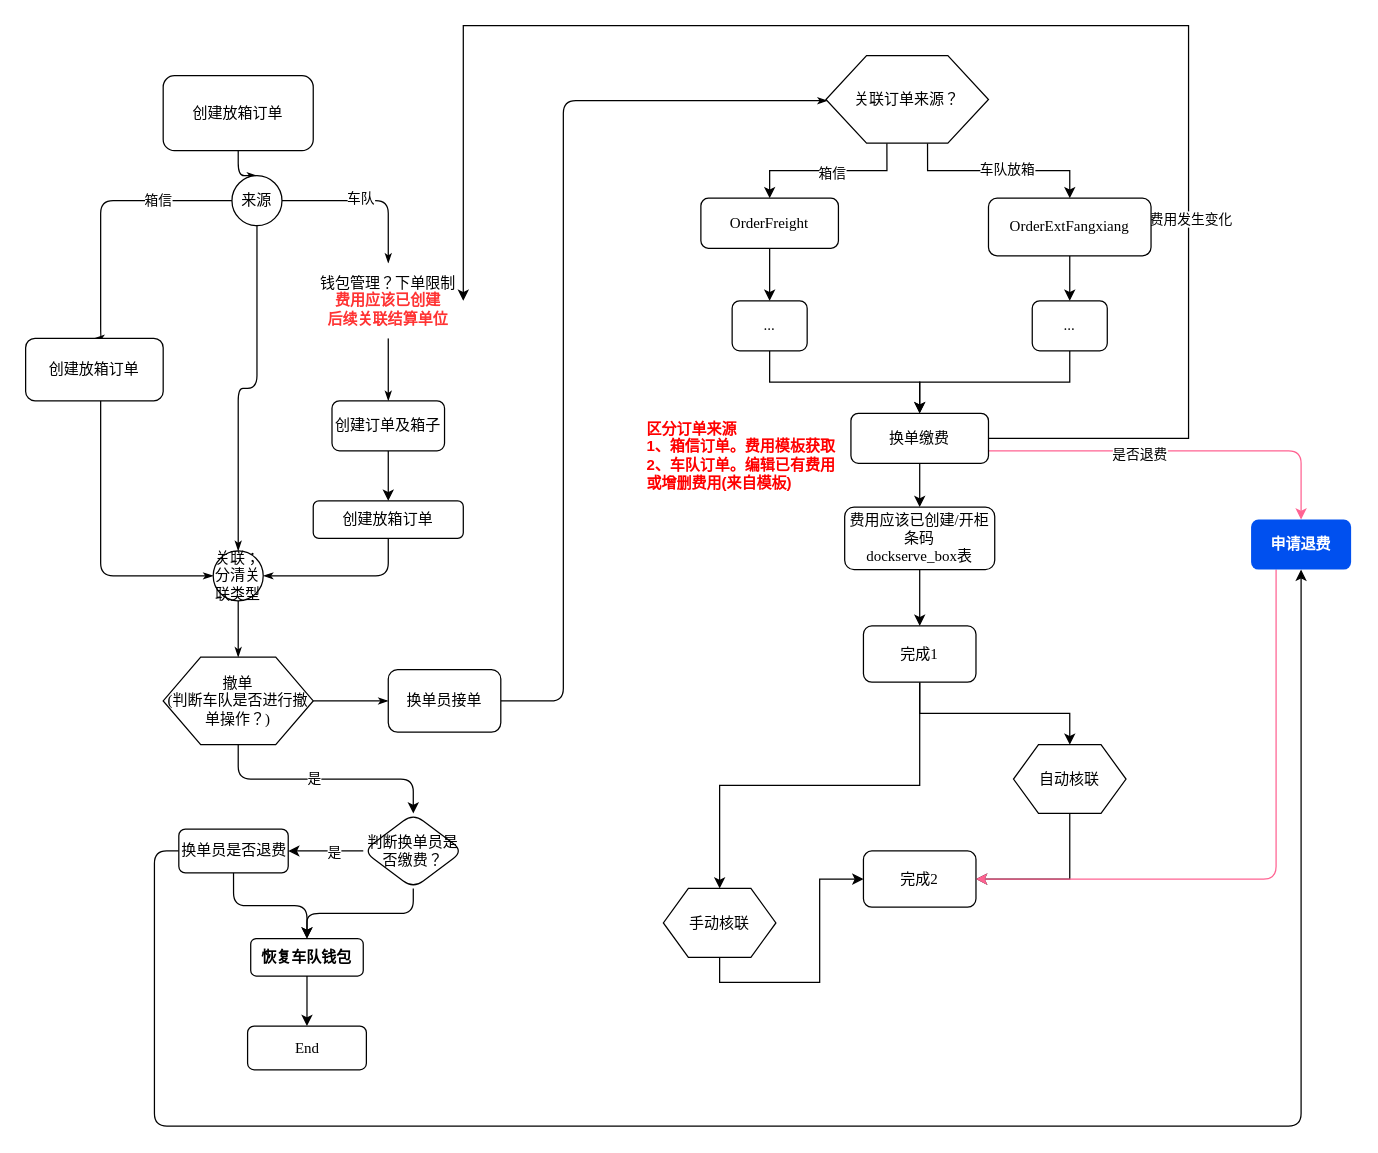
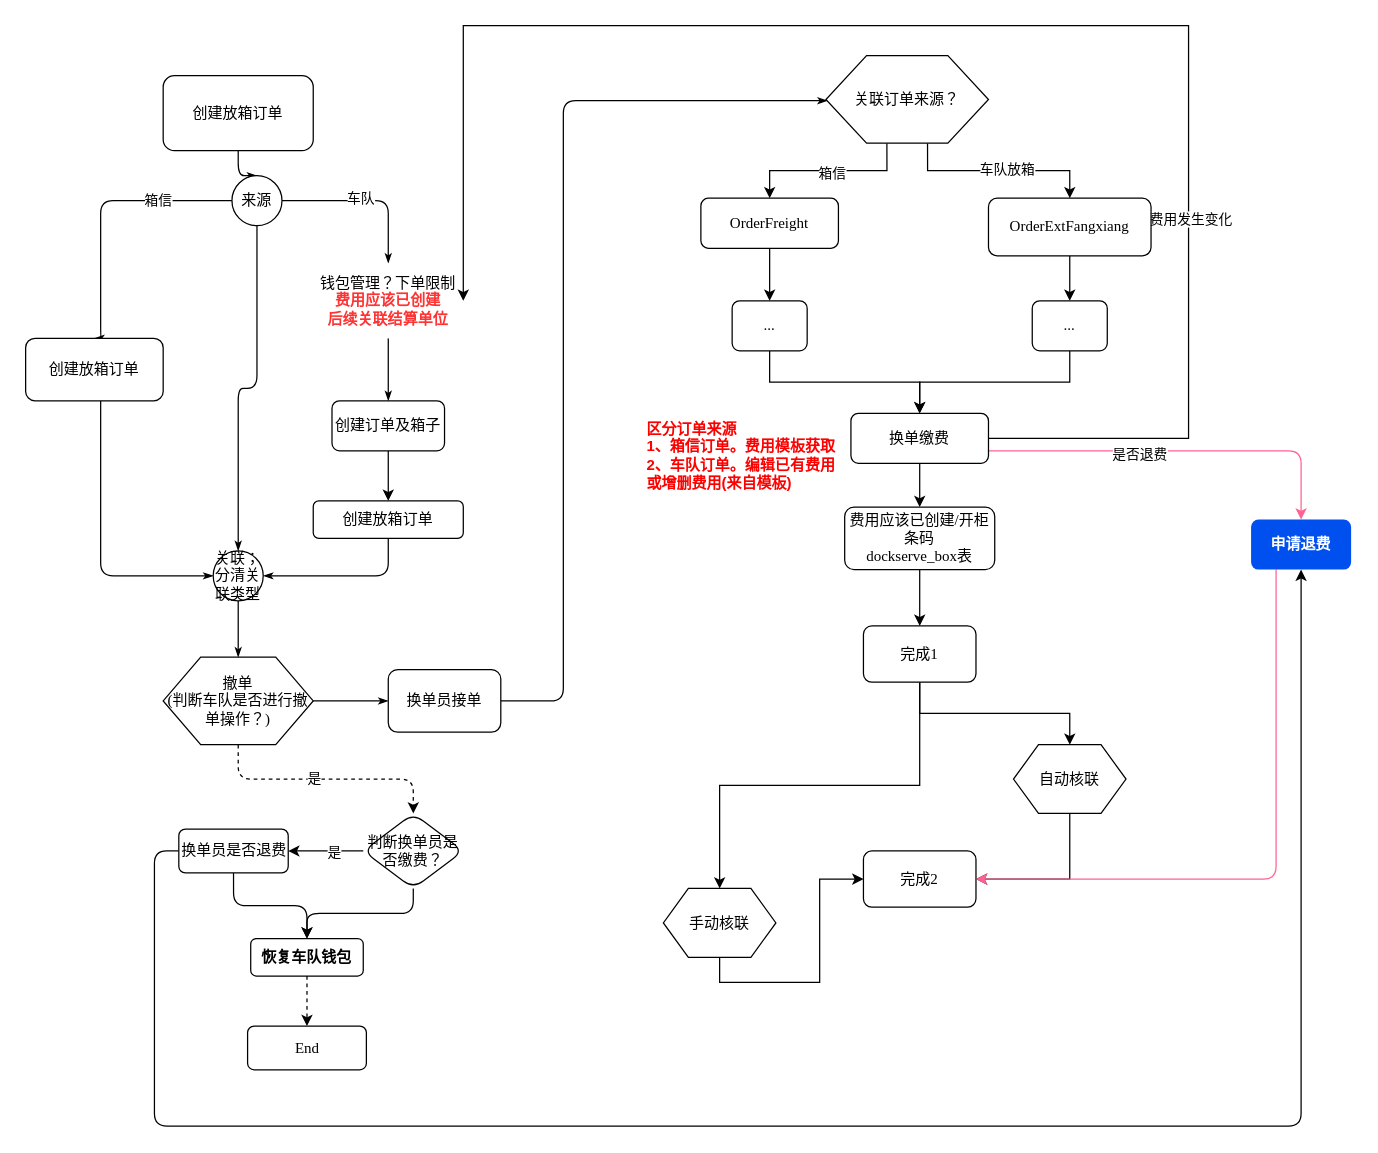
edge "撤单 (判断车队是否进行撤单操作？)" -> "判断换单员是否缴费？": style solid -> dashed
edge "恢复车队钱包" -> "End": style solid -> dashed
